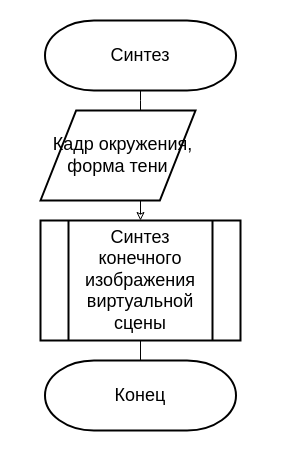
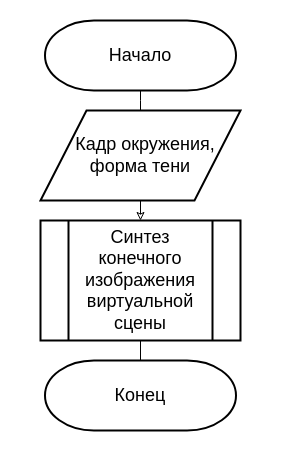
node "Синтез": label "Синтез" -> "Начало"
node "Кадр окружения, форма тени": size 155x90 -> 200x90
